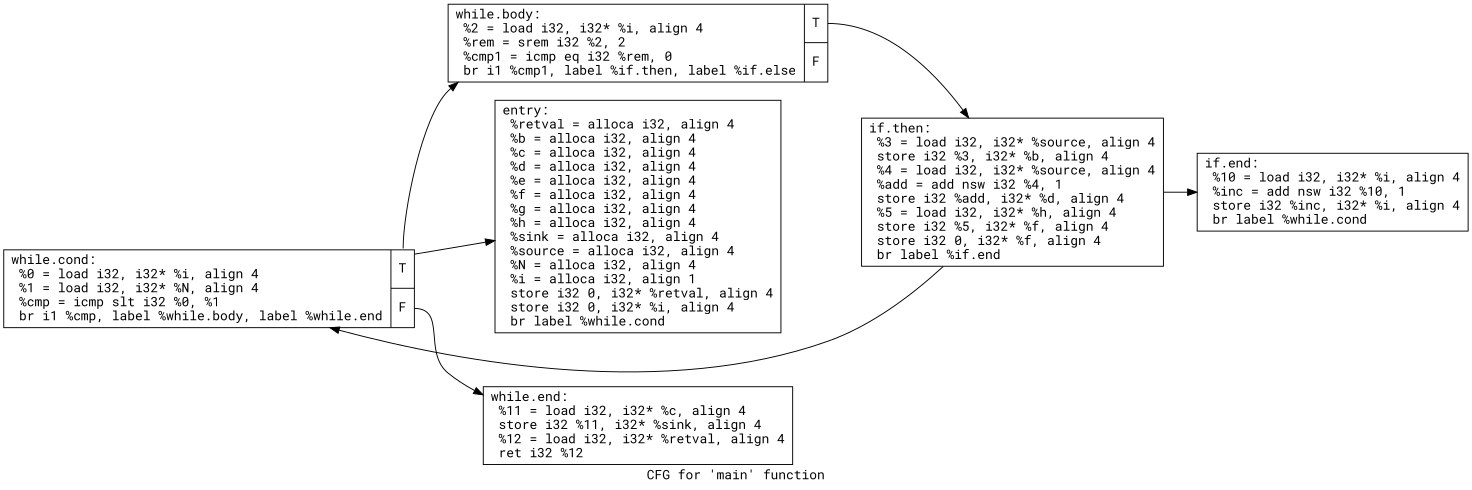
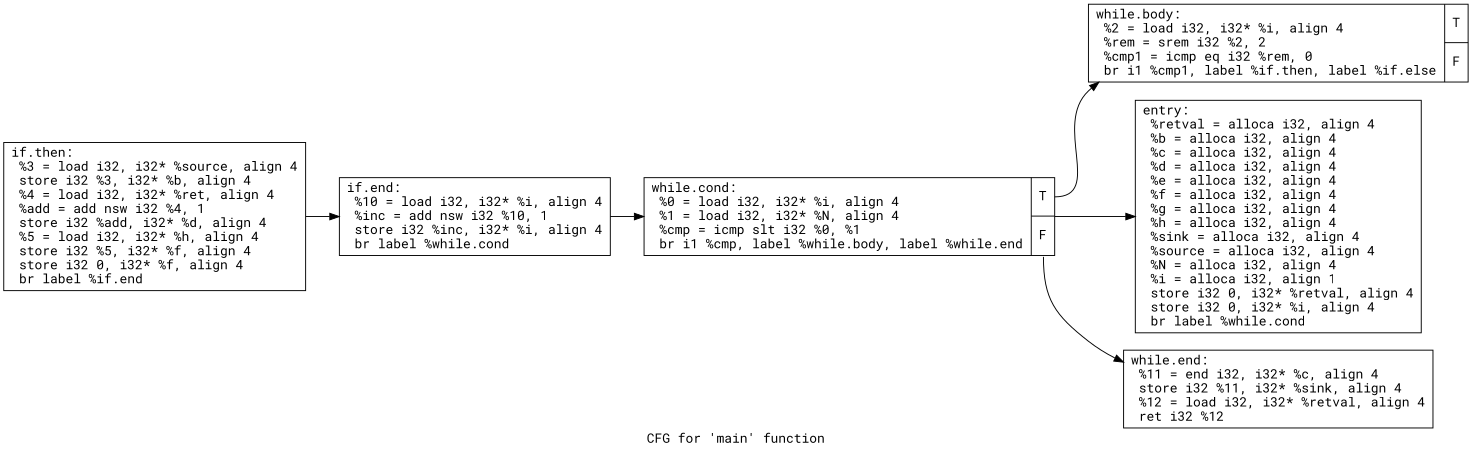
edge "while.body:" -> "if.then:": removed
node "if.then:": text "%4 = load i32, i32* %source, align 4" -> "%4 = load i32, i32* %ret, align 4"
edge "if.then:" -> "while.cond:": now "if.end:" -> "while.cond:"
node "while.end:": text "%11 = load i32, i32* %c, align 4" -> "%11 = end i32, i32* %c, align 4"
